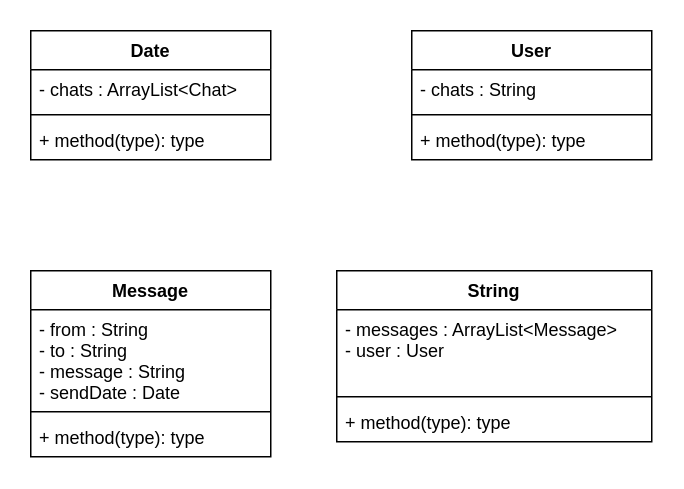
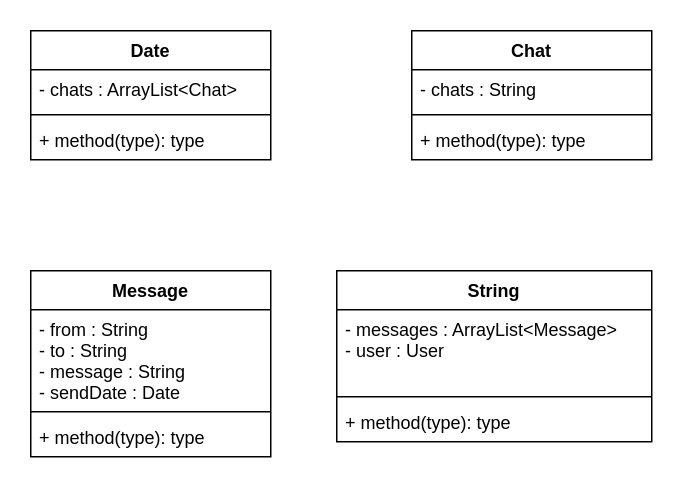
node "User": label "User" -> "Chat"
